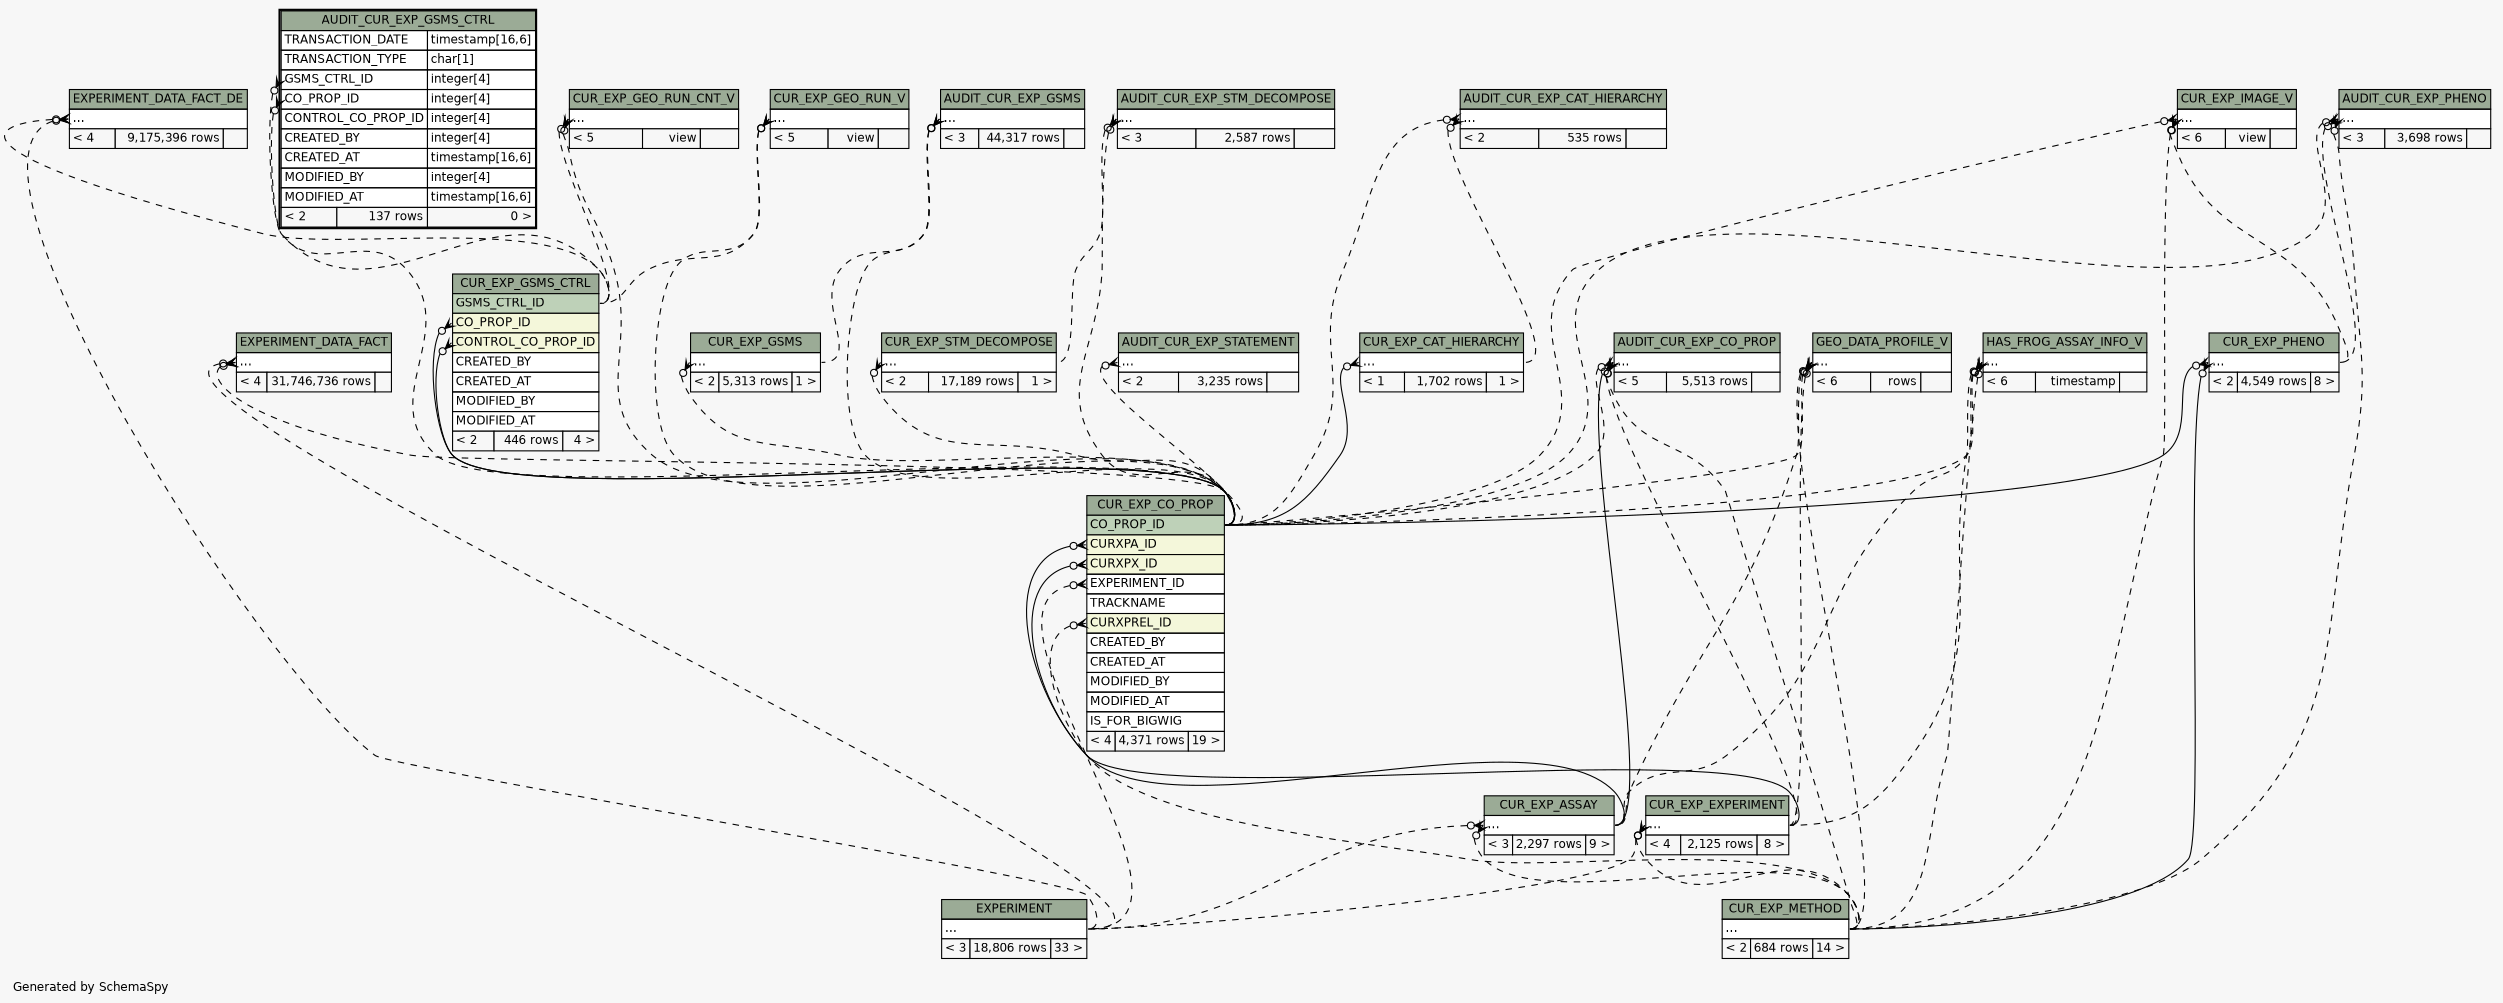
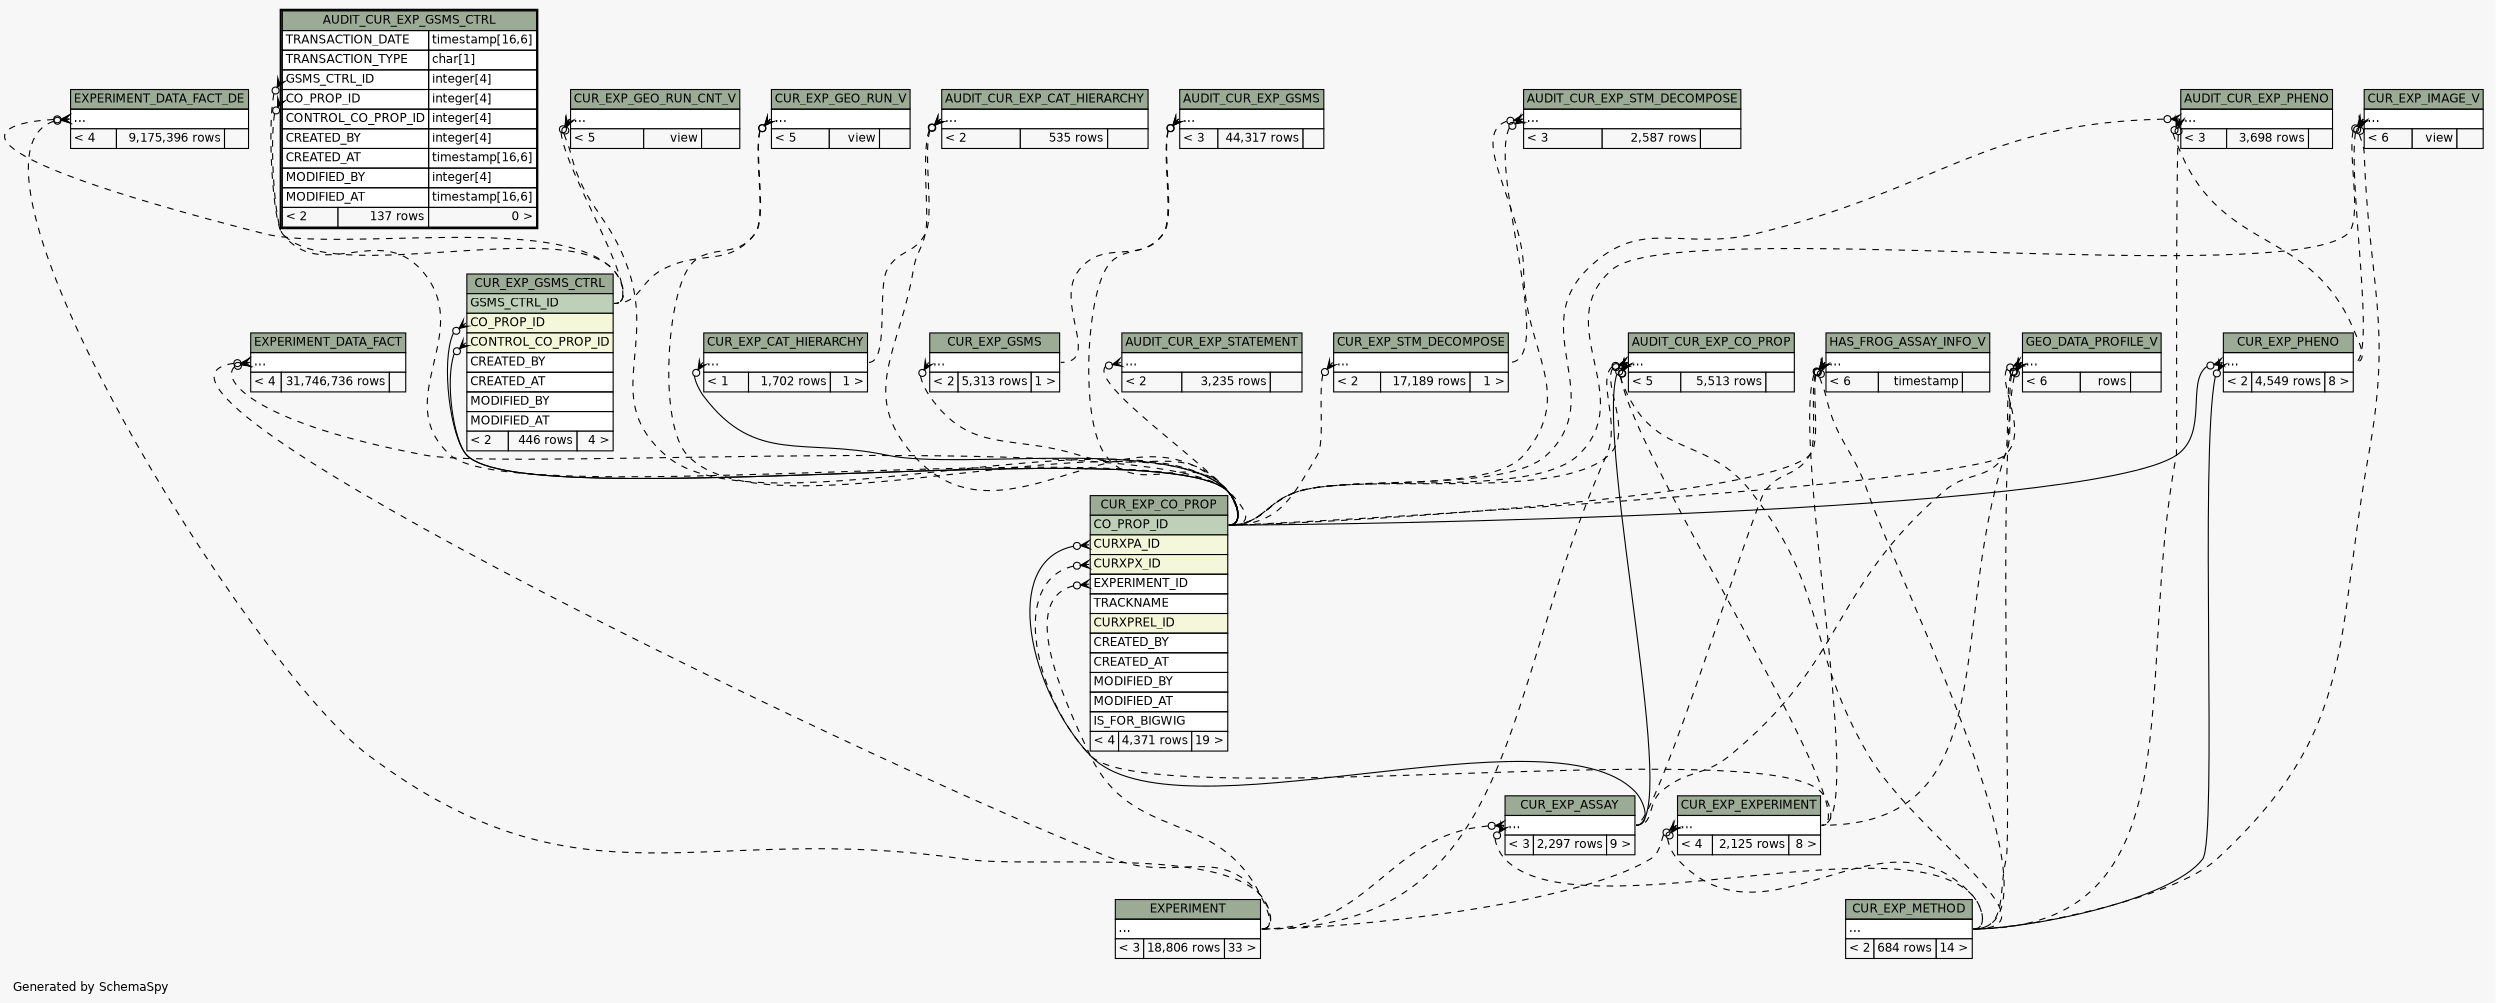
edge "EXPERIMENT" -> "AUDIT_CUR_EXP_CO_PROP": added
edge "CUR_EXP_EXPERIMENT" -> "CUR_EXP_CO_PROP": style solid -> dashed
edge "CUR_EXP_METHOD" -> "CUR_EXP_CO_PROP": removed
